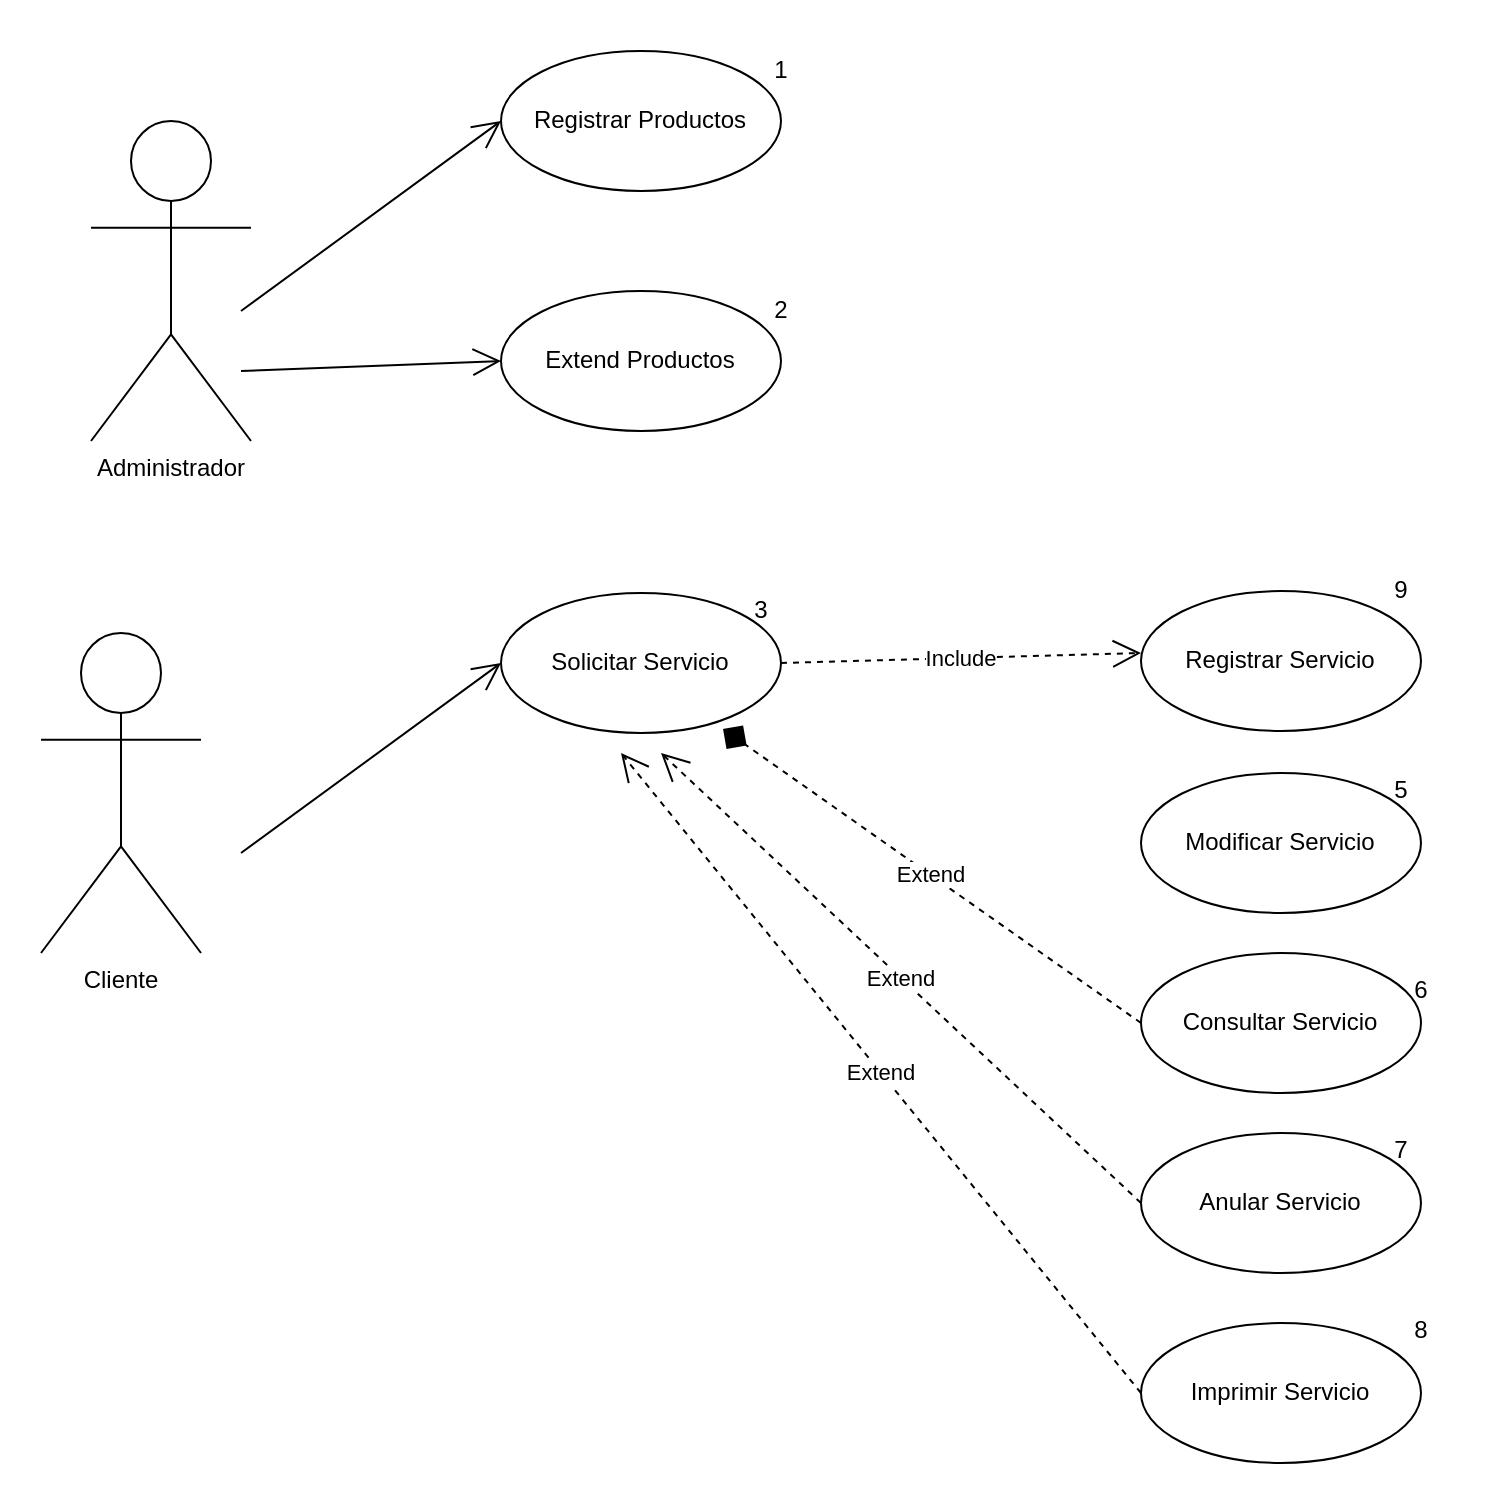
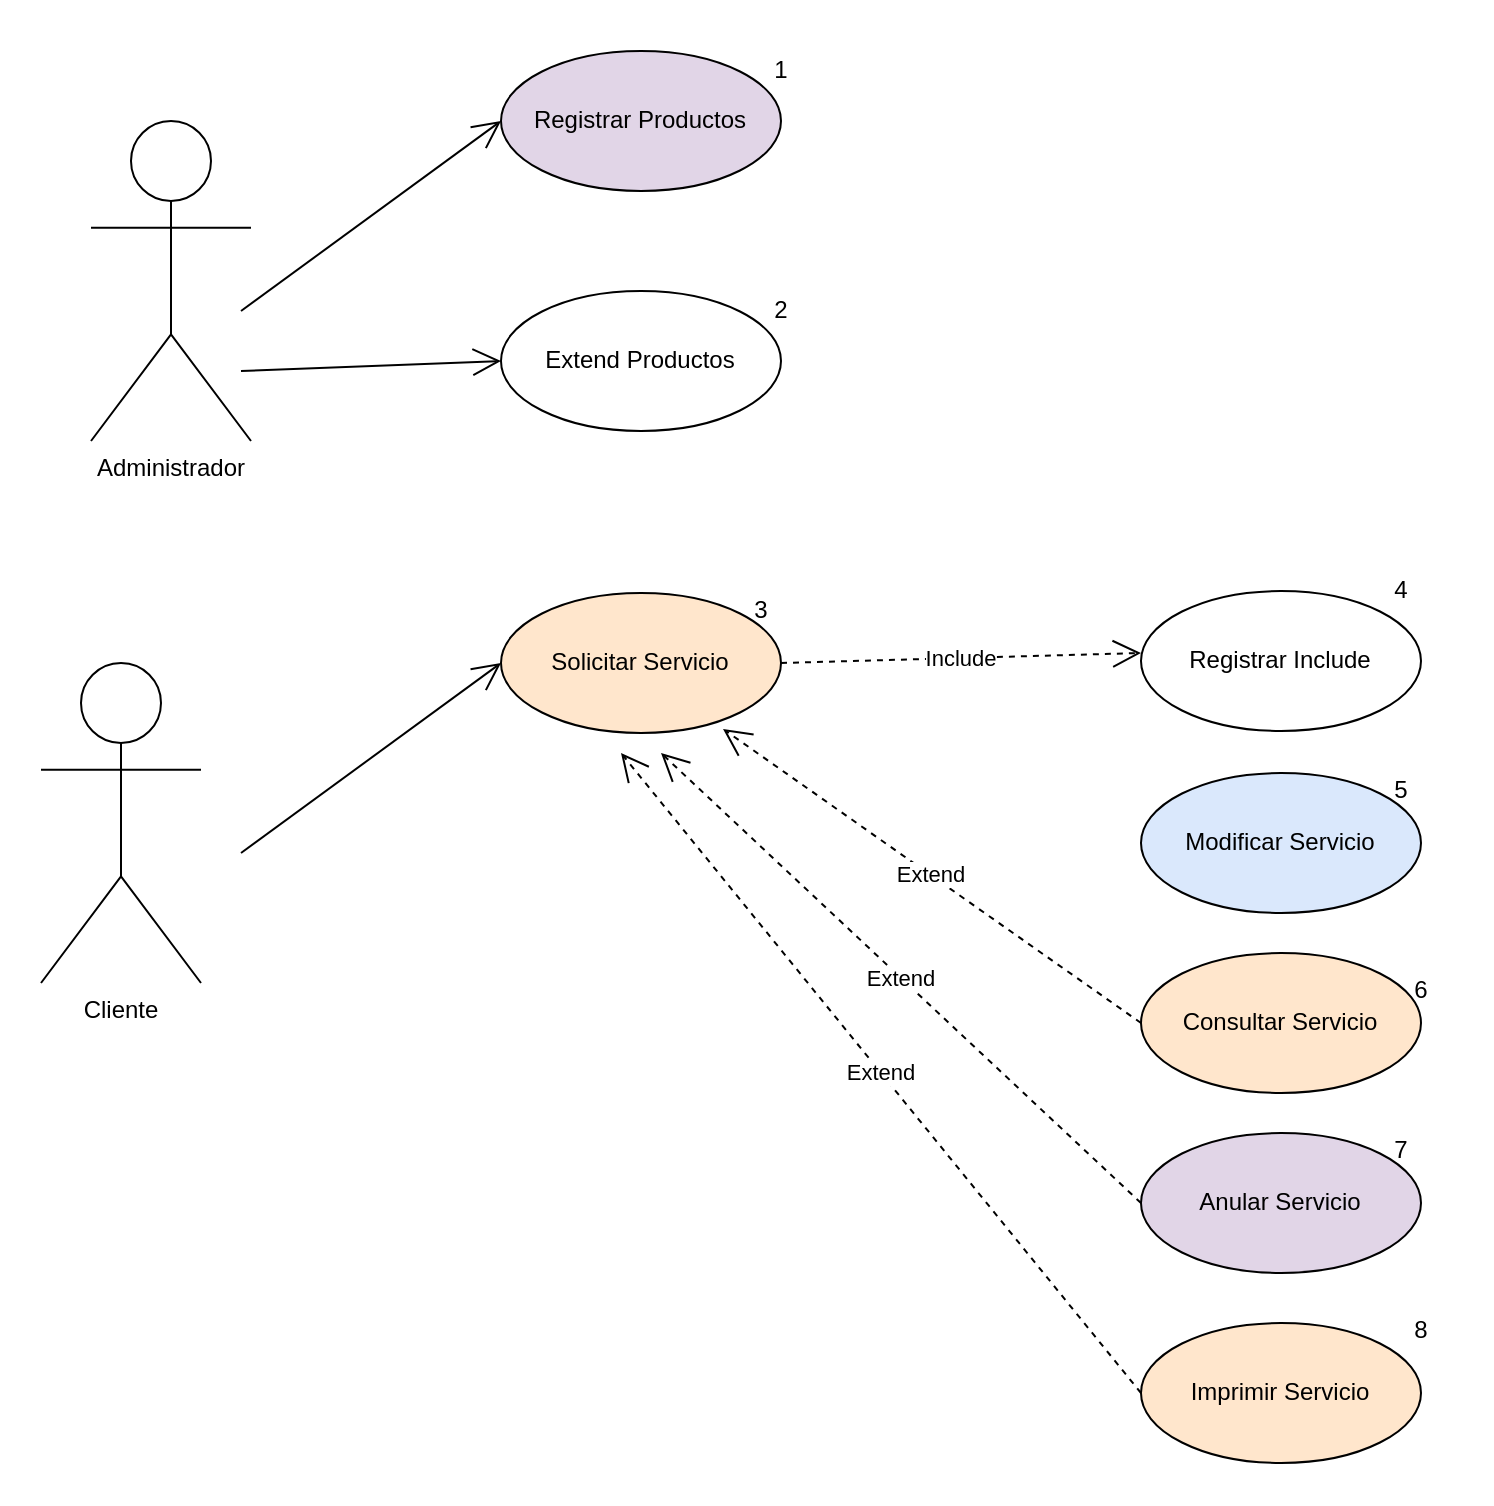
node "Registrar Productos": fillcolor #ffffff -> #e1d5e7
node "9": label "9" -> "4"
node "Registrar Servicio": label "Registrar Servicio" -> "Registrar Include"
node "Solicitar Servicio": fillcolor #ffffff -> #ffe6cc
edge "Consultar Servicio" -> "Solicitar Servicio": arrowhead diamond -> open
node "Cliente": moved (121, 793) -> (121, 823)
node "Modificar Servicio": fillcolor #ffffff -> #dae8fc
node "Consultar Servicio": fillcolor #ffffff -> #ffe6cc
node "Anular Servicio": fillcolor #ffffff -> #e1d5e7
node "Imprimir Servicio": fillcolor #ffffff -> #ffe6cc
